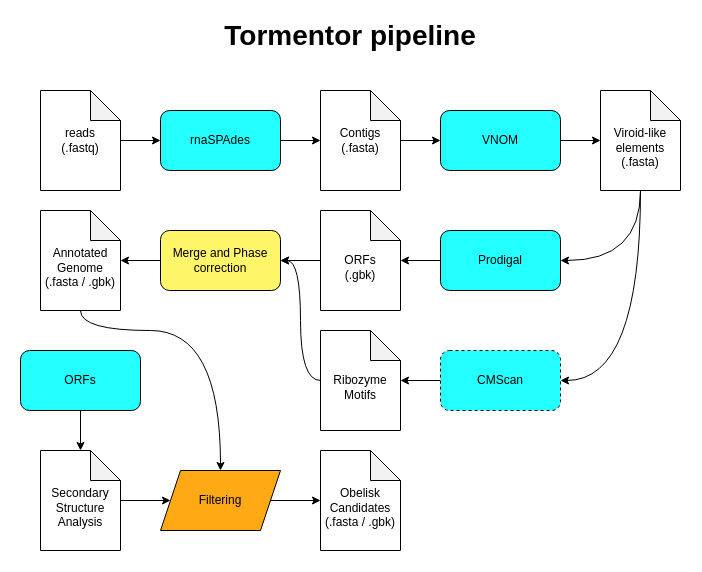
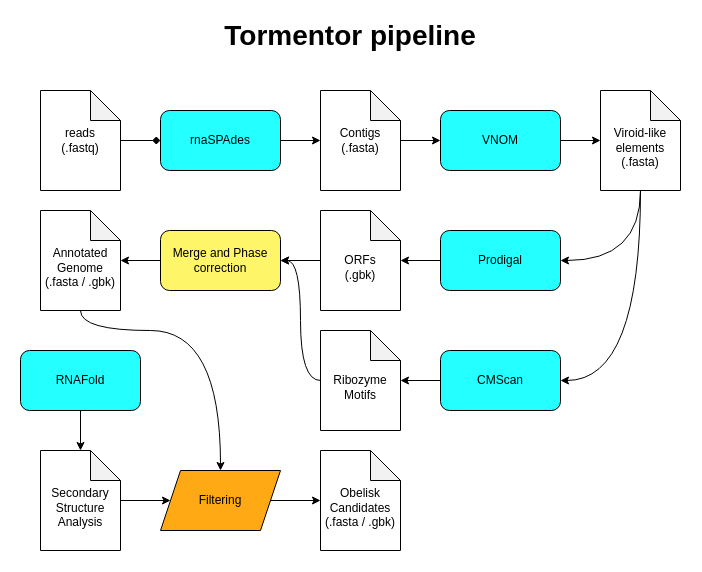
edge "reads (.fastq)" -> "rnaSPAdes": arrowhead classic -> diamond
node "ORFs": label "ORFs" -> "RNAFold"
node "CMScan": style dashed -> solid
